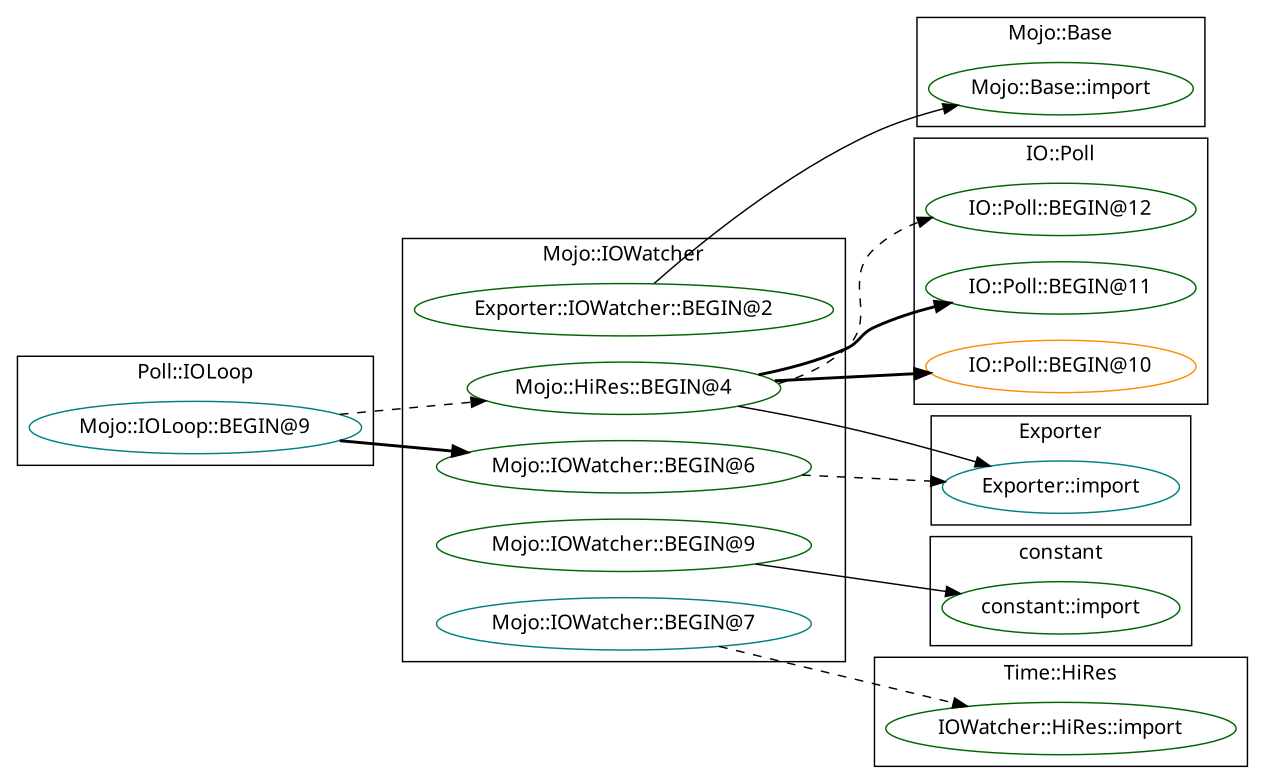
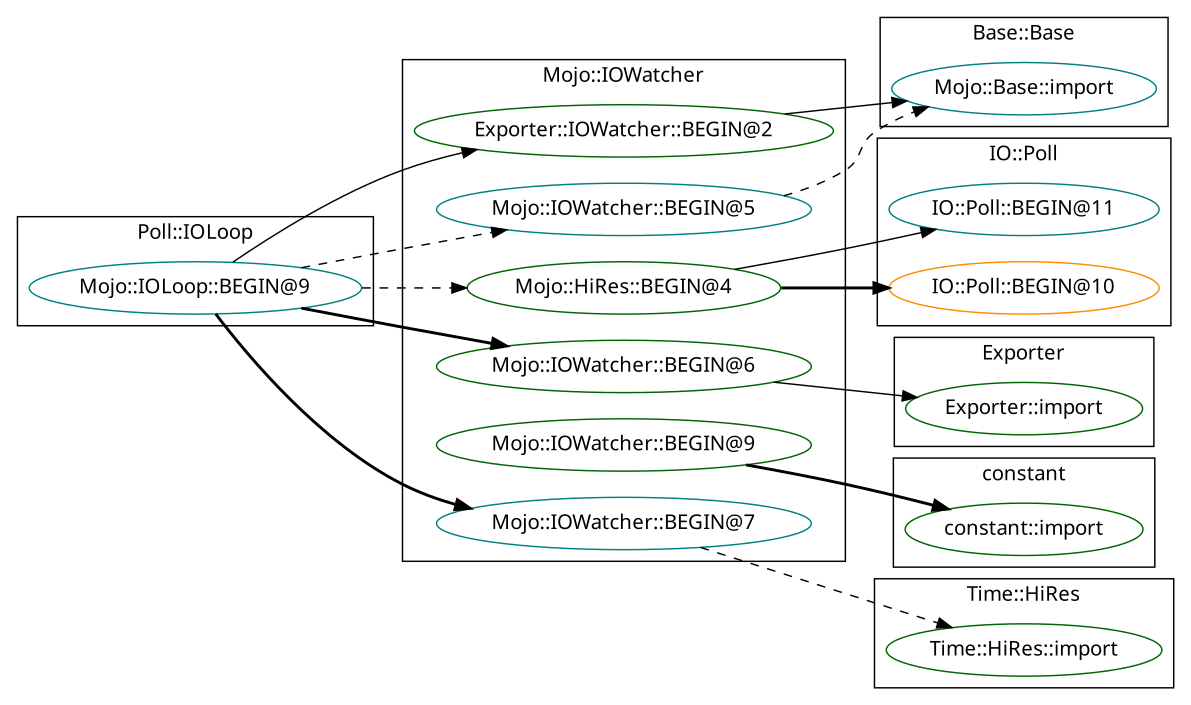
cluster "Mojo::Base": label "Mojo::Base" -> "Base::Base"
node "Mojo::Base::import": color darkgreen -> teal
edge "Mojo::IOLoop::BEGIN@9" -> "Exporter::IOWatcher::BEGIN@2": added
node "Mojo::IOWatcher::BEGIN@5": added
node "IO::Poll::BEGIN@12": removed
node "IO::Poll::BEGIN@11": color darkgreen -> teal
edge "Mojo::HiRes::BEGIN@4" -> "IO::Poll::BEGIN@11": style bold -> solid
edge "Mojo::IOLoop::BEGIN@9" -> "Mojo::IOWatcher::BEGIN@7": added
edge "Mojo::HiRes::BEGIN@4" -> "Exporter::import": removed
edge "Mojo::IOWatcher::BEGIN@6" -> "Exporter::import": style dashed -> solid
node "Exporter::import": color teal -> darkgreen
edge "Mojo::IOWatcher::BEGIN@9" -> "constant::import": style solid -> bold
node "IOWatcher::HiRes::import": label "IOWatcher::HiRes::import" -> "Time::HiRes::import"
